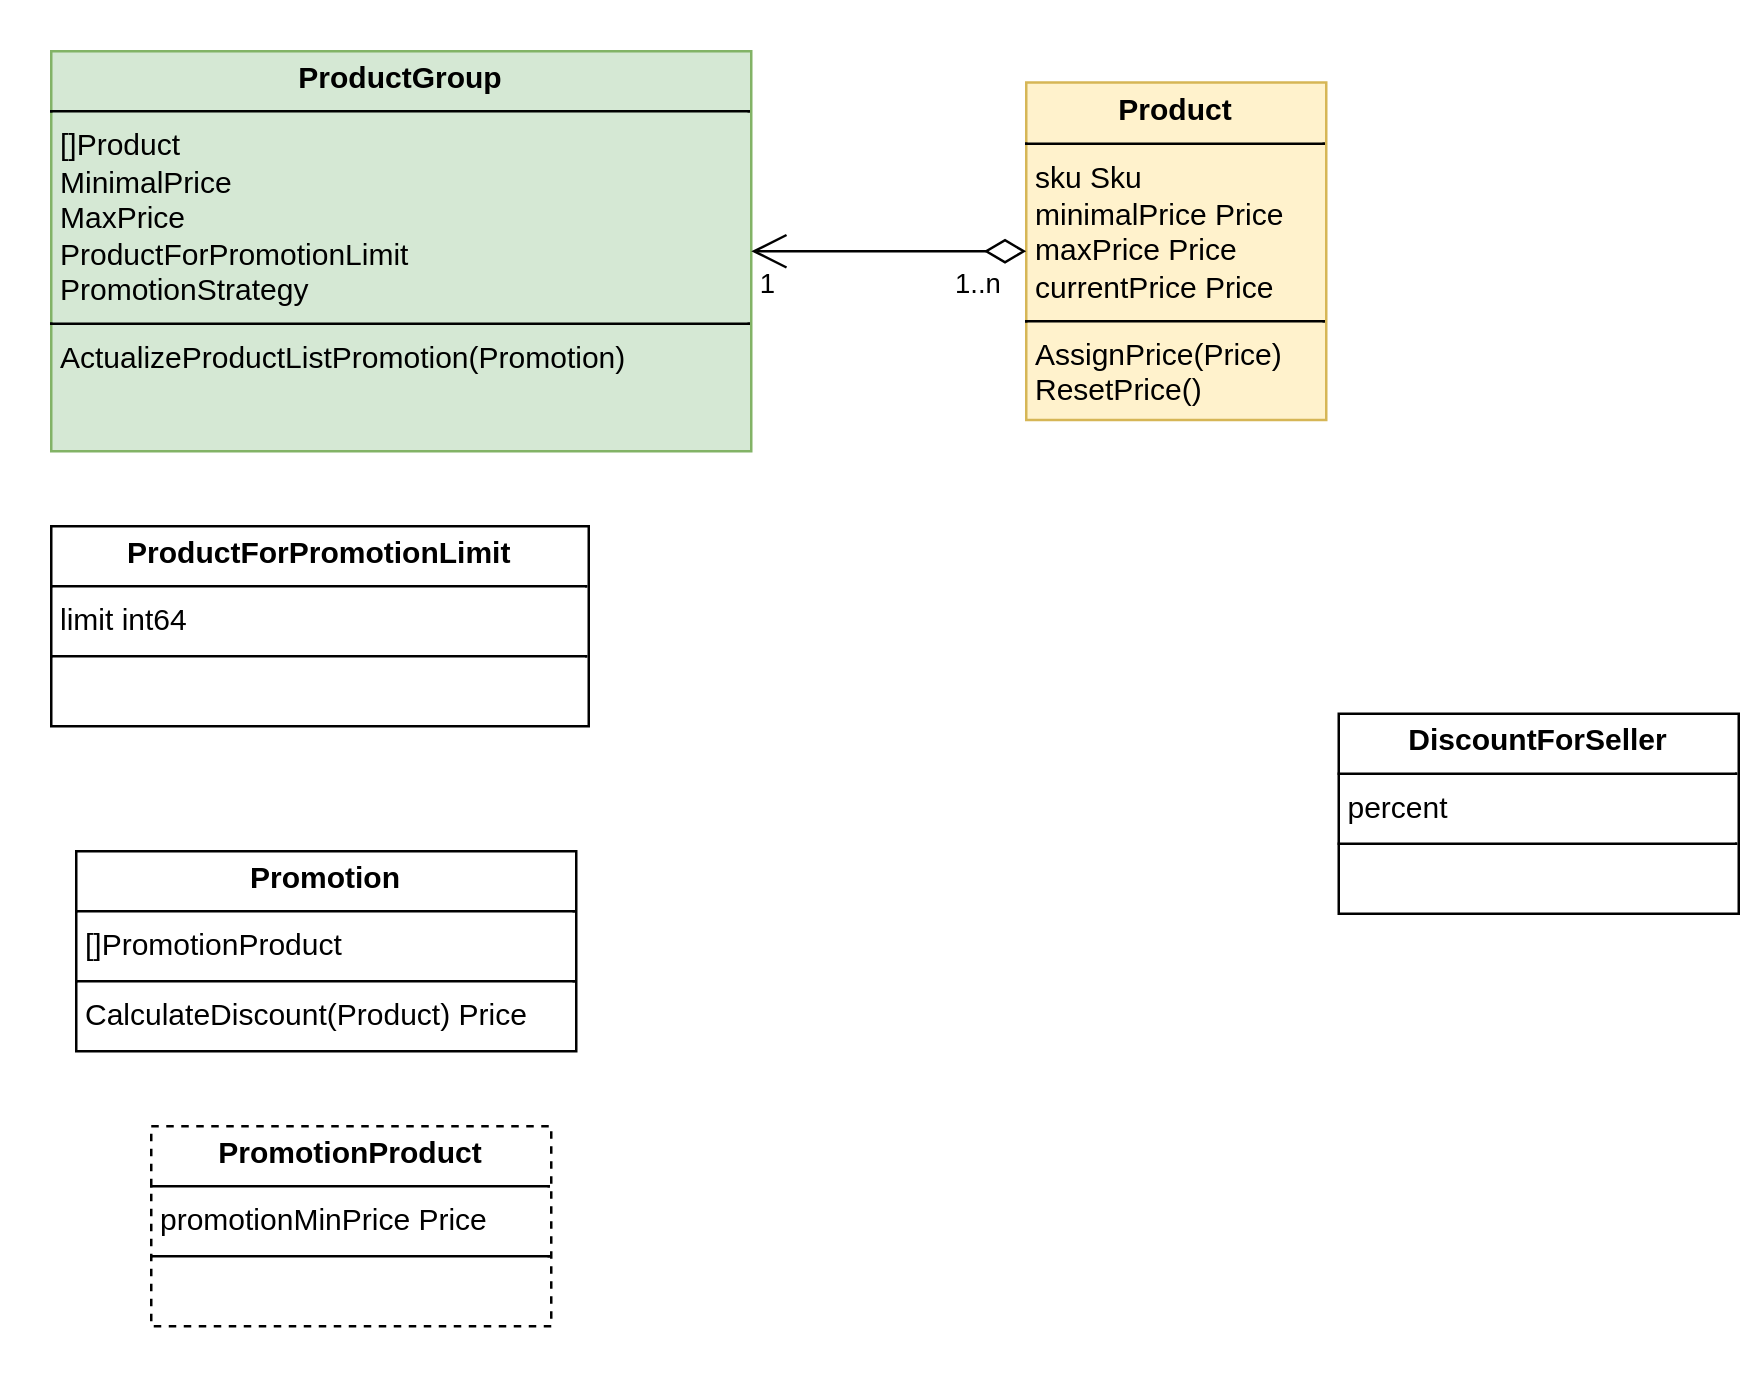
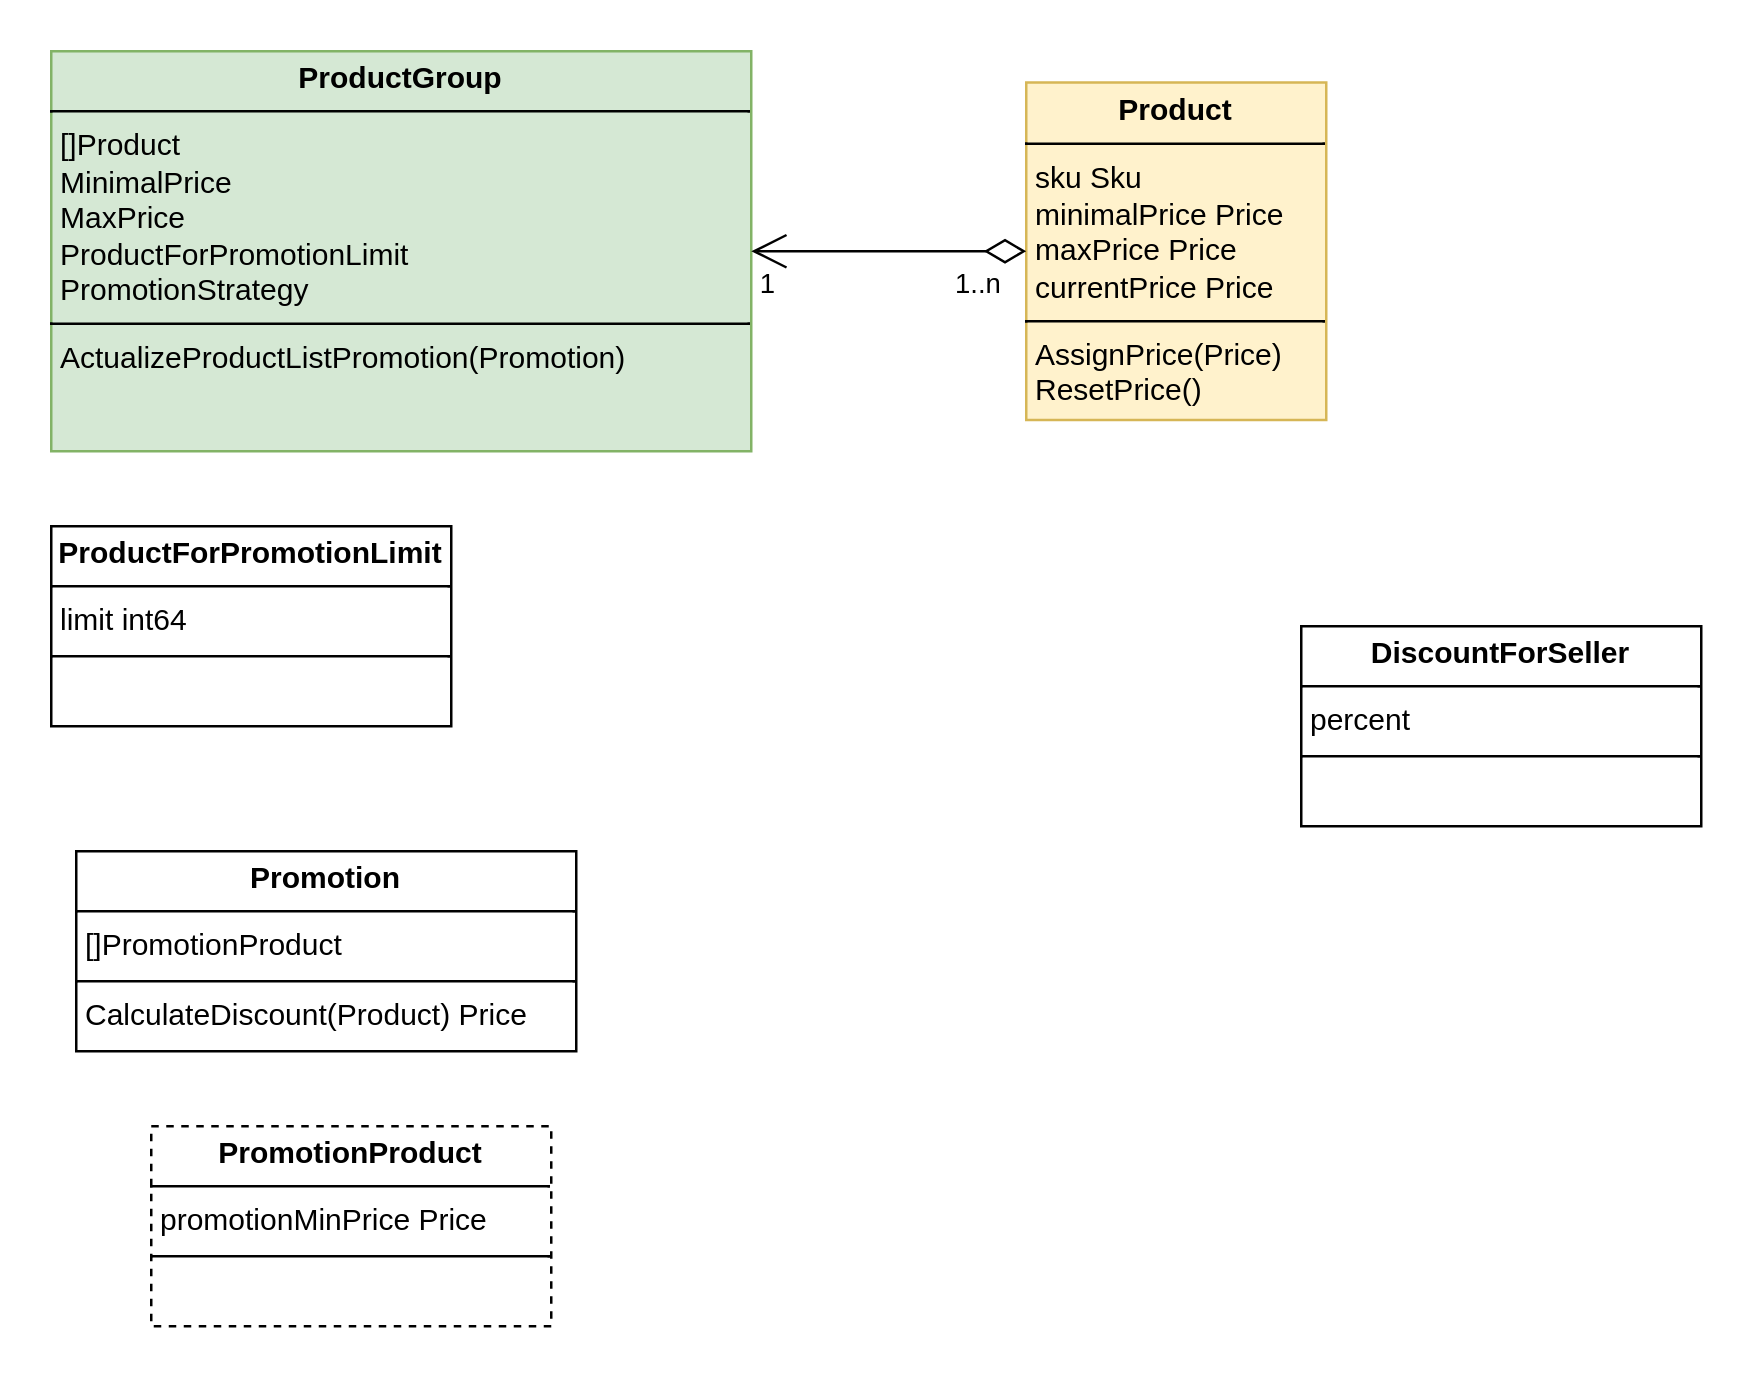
node "ProductForPromotionLimit limit int64": size 538x200 -> 400x200
node "DiscountForSeller percent": moved (1539, 814) -> (1501, 726)
